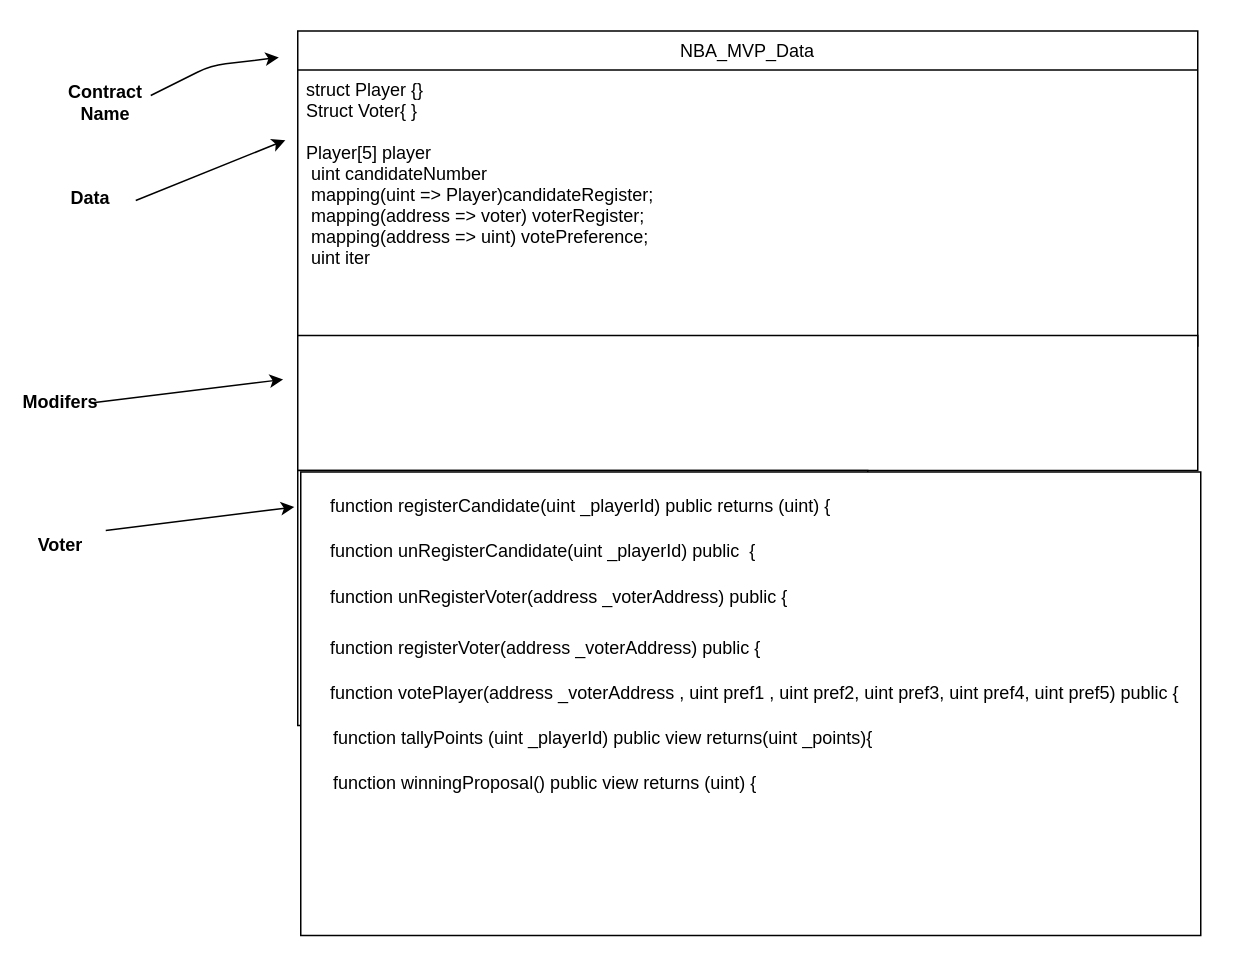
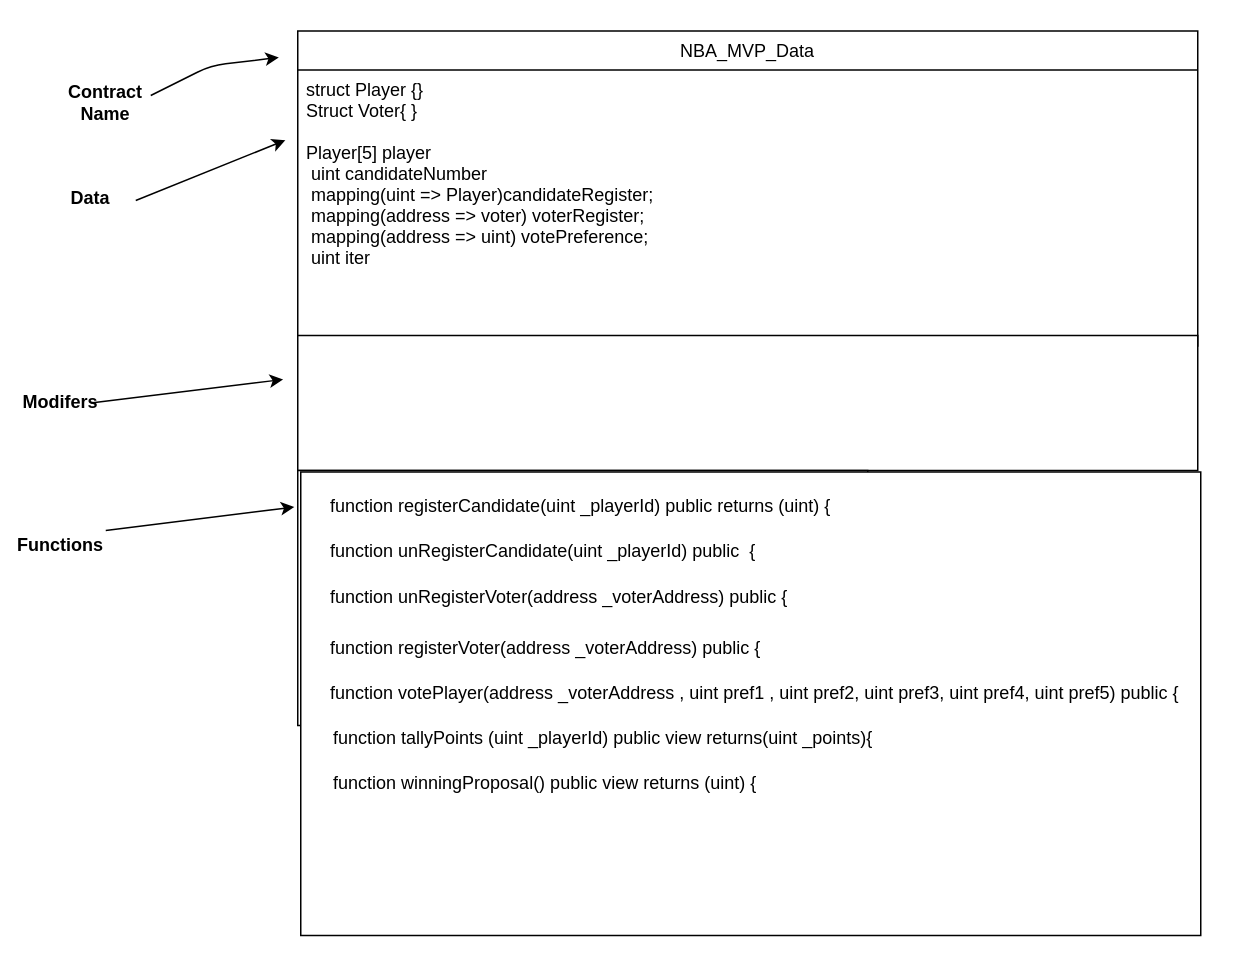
node "Voter": label "Voter" -> "Functions"
